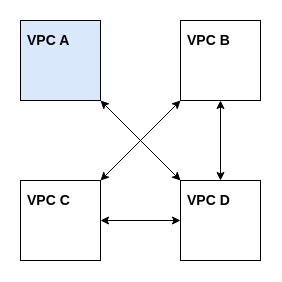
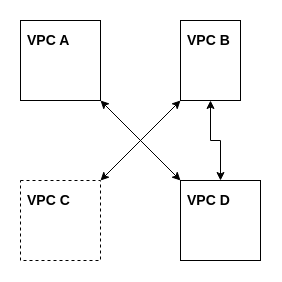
node "VPC A": fillcolor #dae8fc -> #ffffff
node "VPC B": size 80x80 -> 60x80
node "VPC C": style solid -> dashed
edge "VPC C" -- "VPC D": removed
